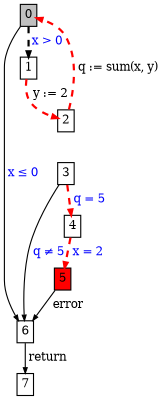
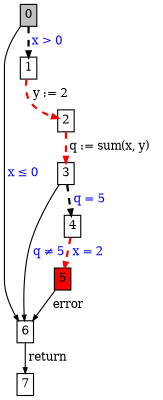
edge "2" -> "0": now "2" -> "3"
edge "3" -> "4": color #ff0000 -> black
